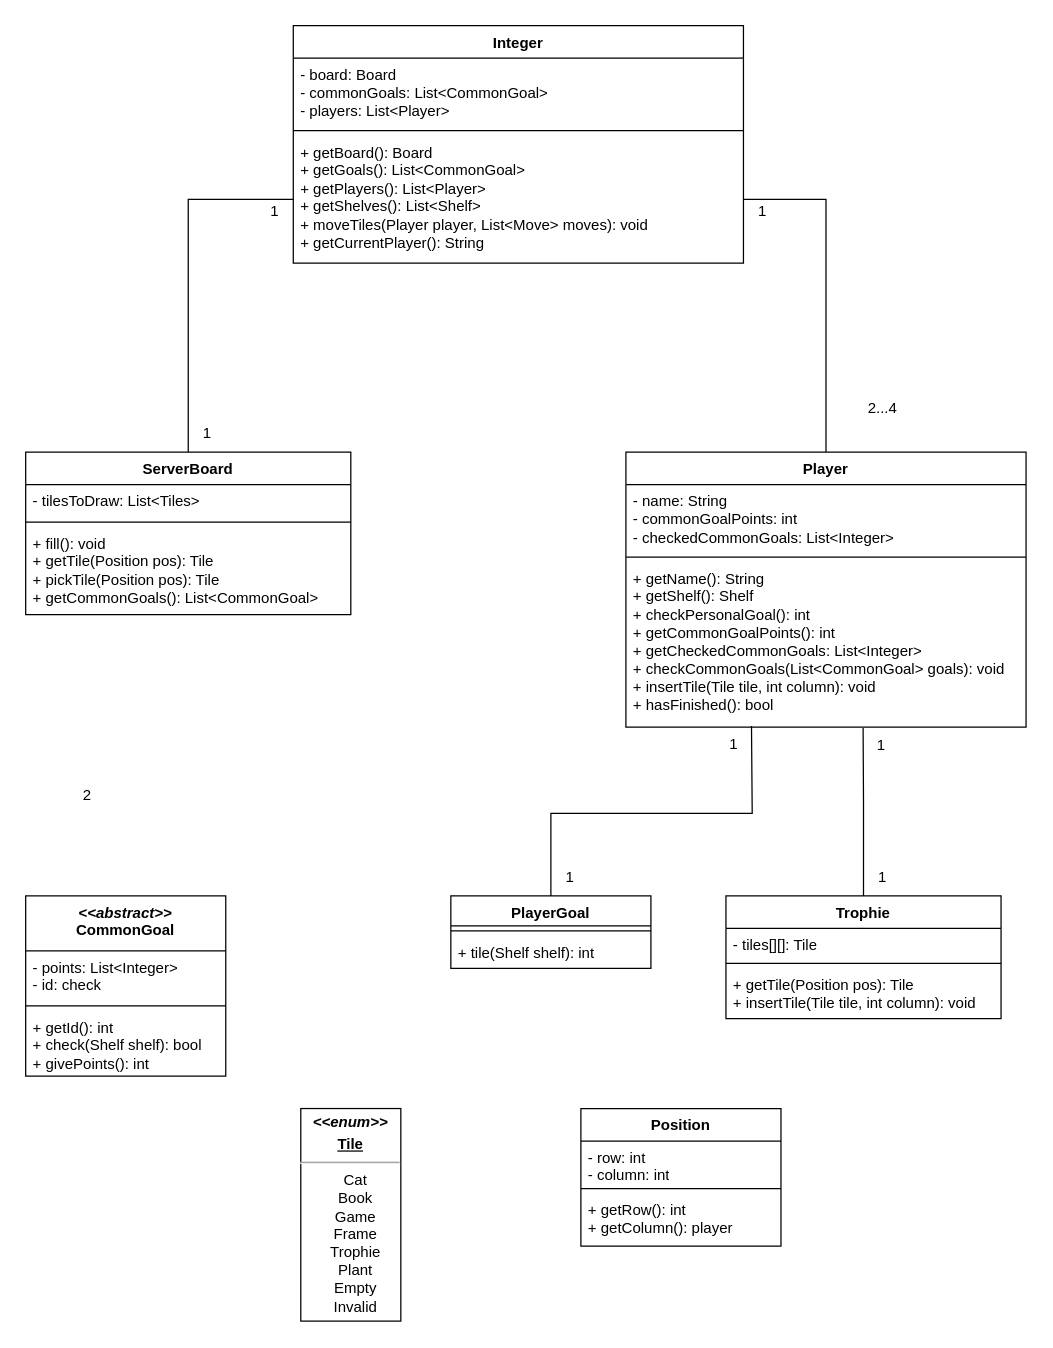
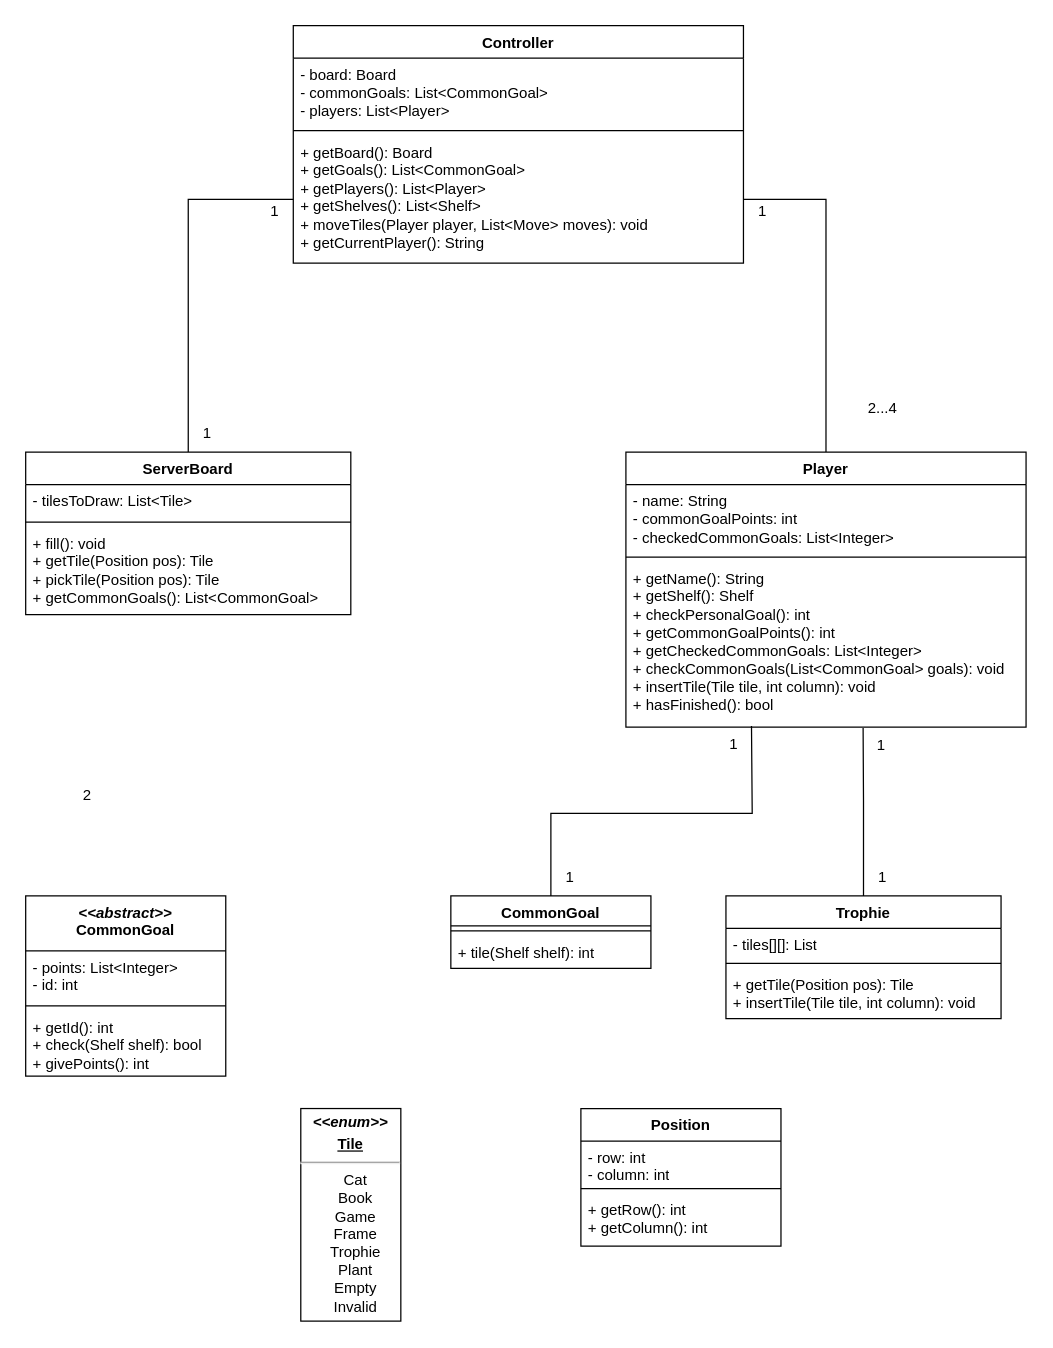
node "Integer": label "Integer" -> "Controller"
node "- tilesToDraw: List<Tiles>": label "- tilesToDraw: List<Tiles>" -> "- tilesToDraw: List<Tile>"
node "PlayerGoal": label "PlayerGoal" -> "CommonGoal"
node "- tiles[][]: Tile": label "- tiles[][]: Tile" -> "- tiles[][]: List"
node "- points: List<Integer> - id: check": label "- points: List<Integer> - id: check" -> "- points: List<Integer> - id: int"
node "+ getRow(): int + getColumn(): player": label "+ getRow(): int + getColumn(): player" -> "+ getRow(): int + getColumn(): int"
